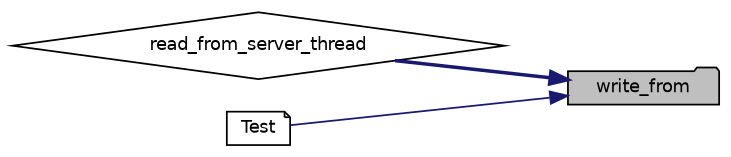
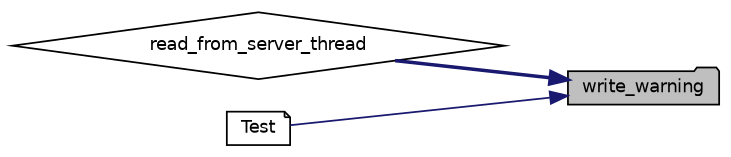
node "write_from": label "write_from" -> "write_warning"
